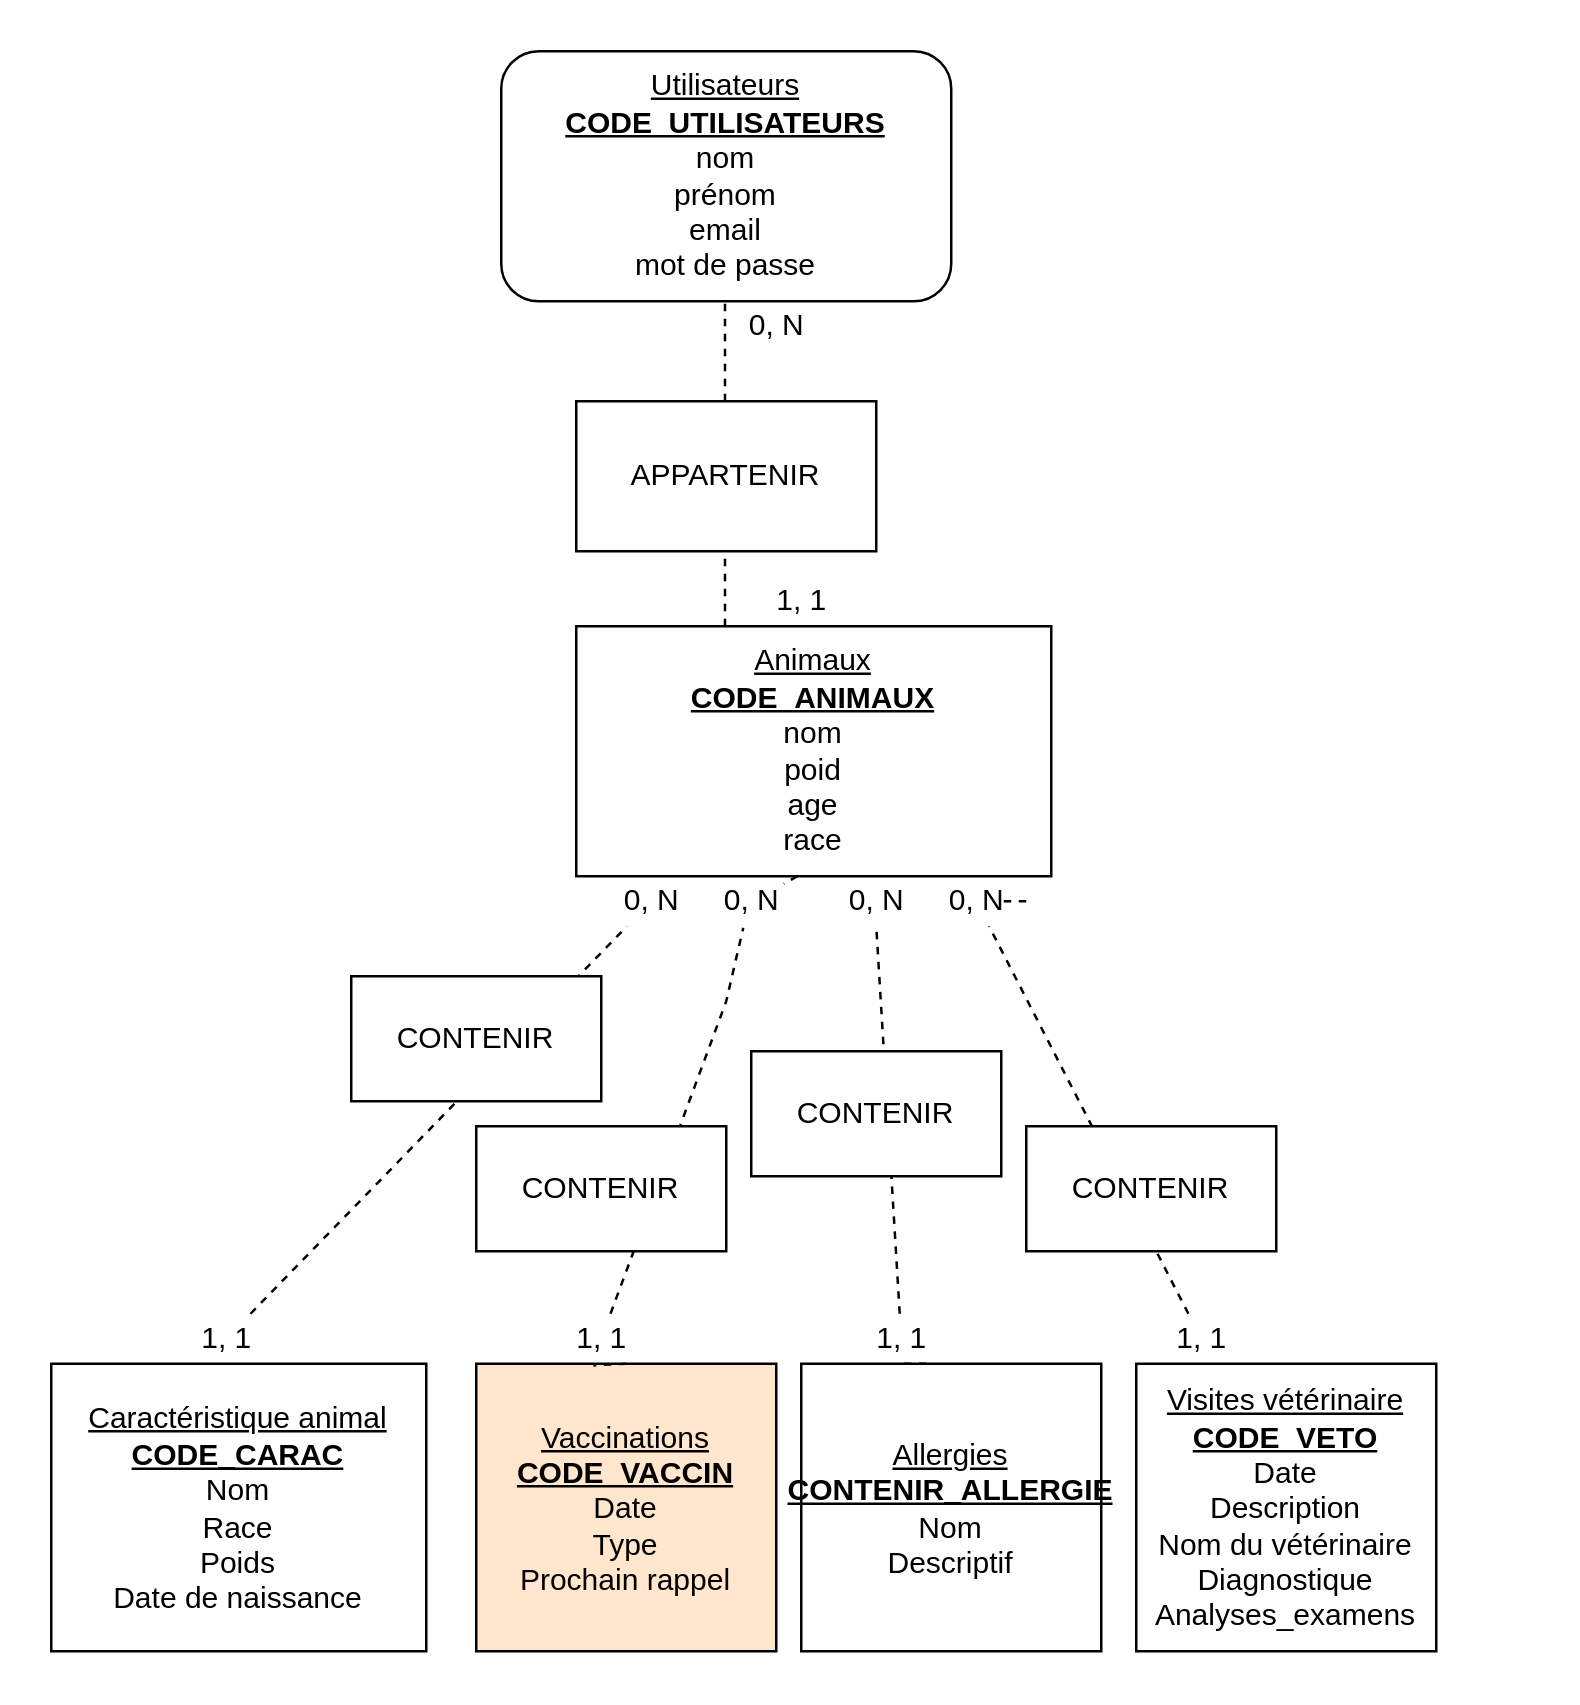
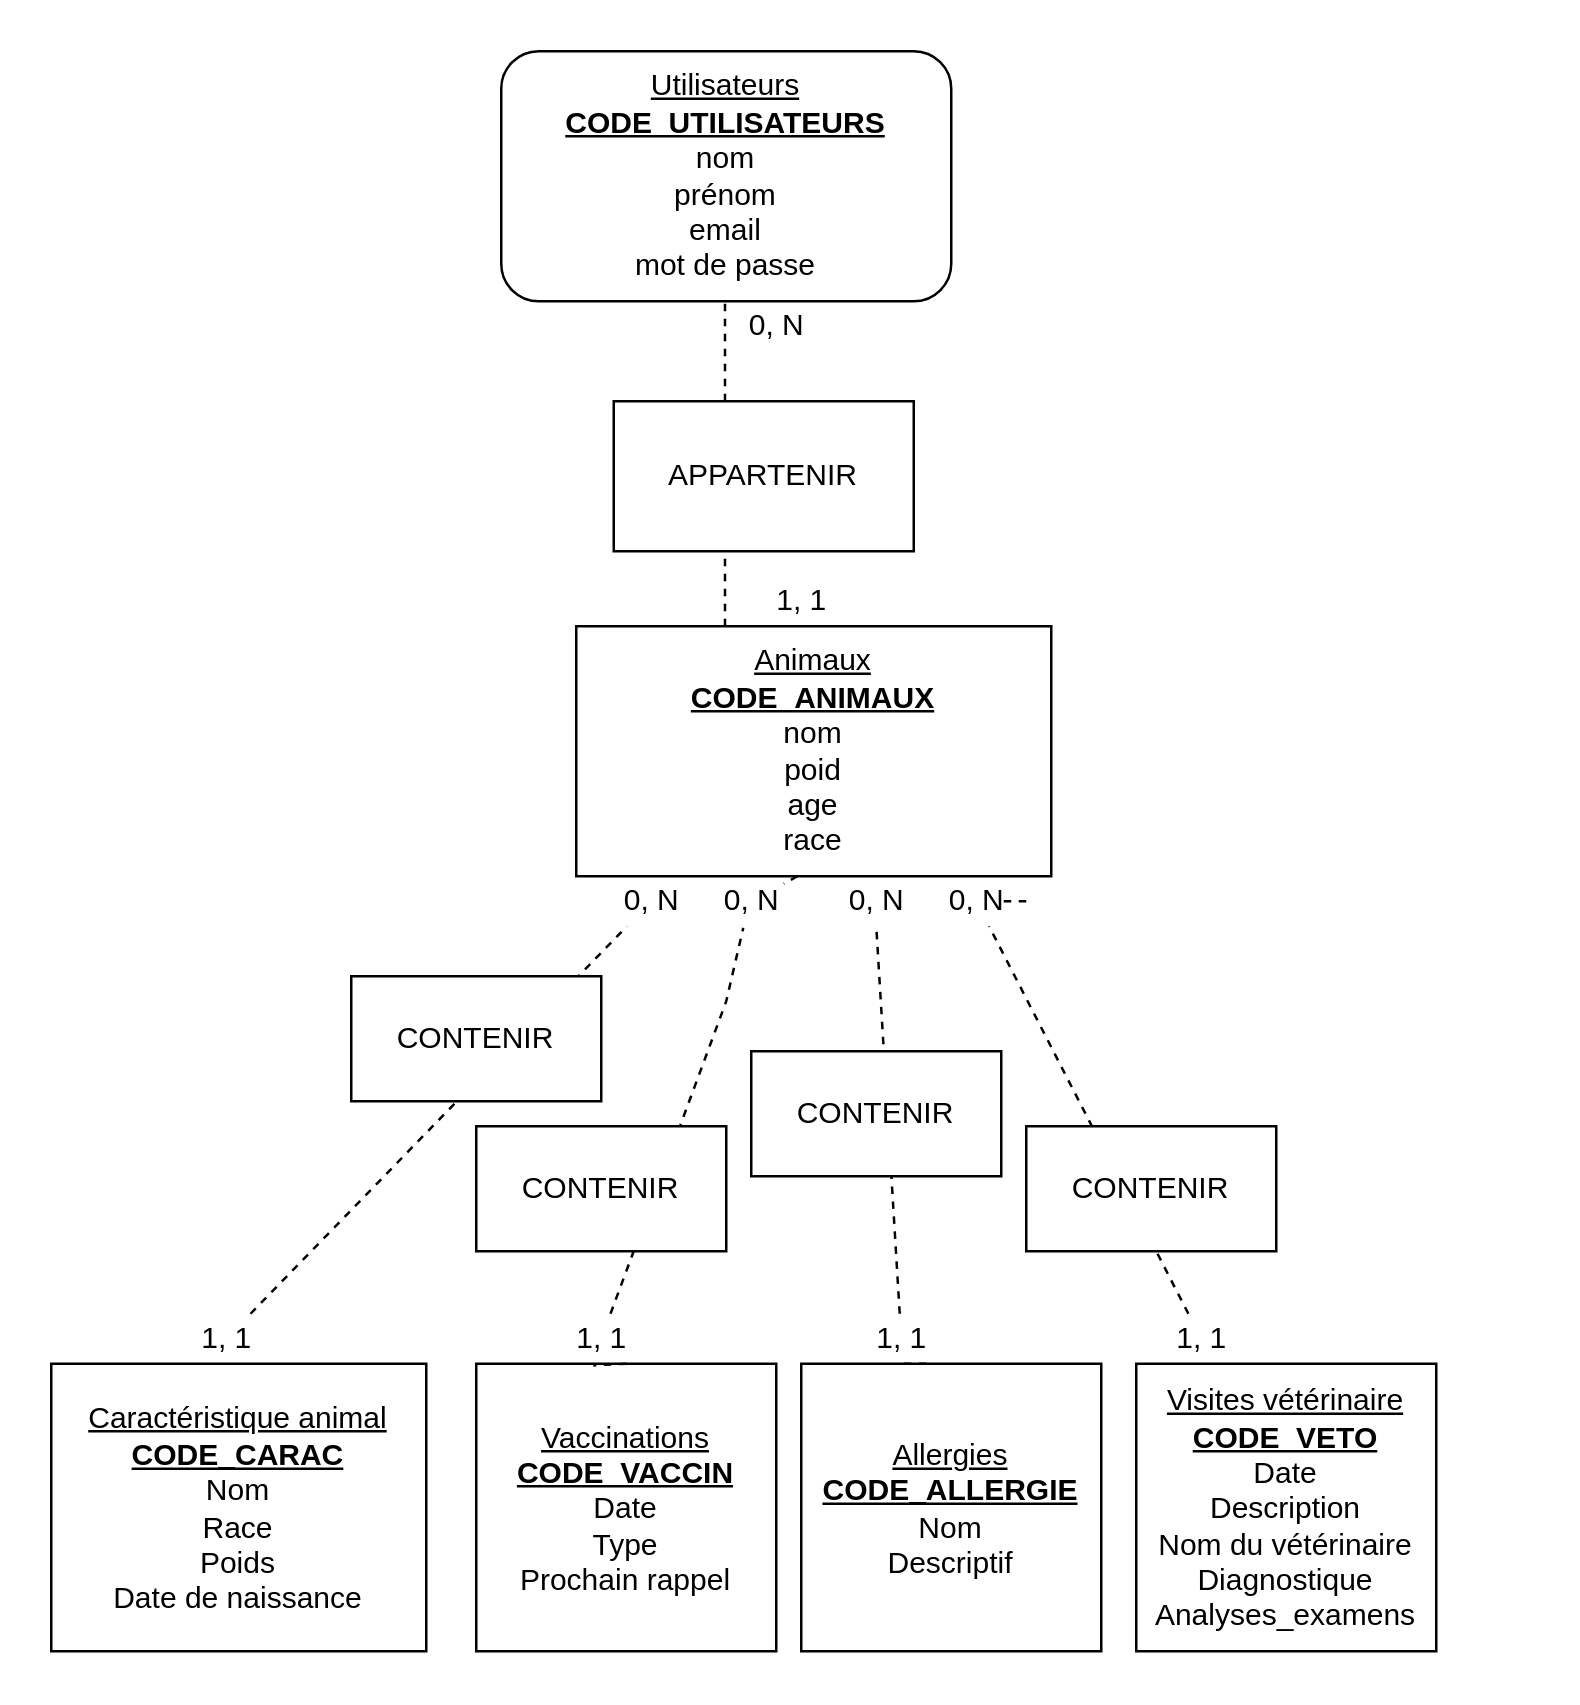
node "APPARTENIR": moved (726, 476) -> (764, 476)
node "Vaccinations CODE_VACCIN Date Type Prochain rappel": fillcolor #ffe6cc -> #ffffff
node "Allergies CONTENIR_ALLERGIE Nom Descriptif": label "Allergies CONTENIR_ALLERGIE Nom Descriptif" -> "Allergies CODE_ALLERGIE Nom Descriptif"
